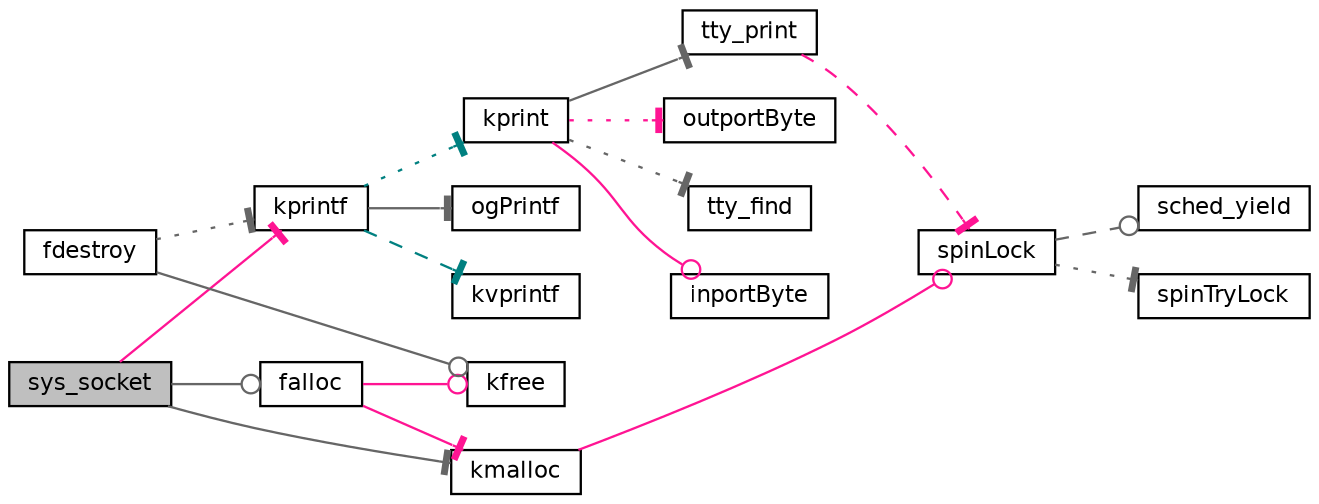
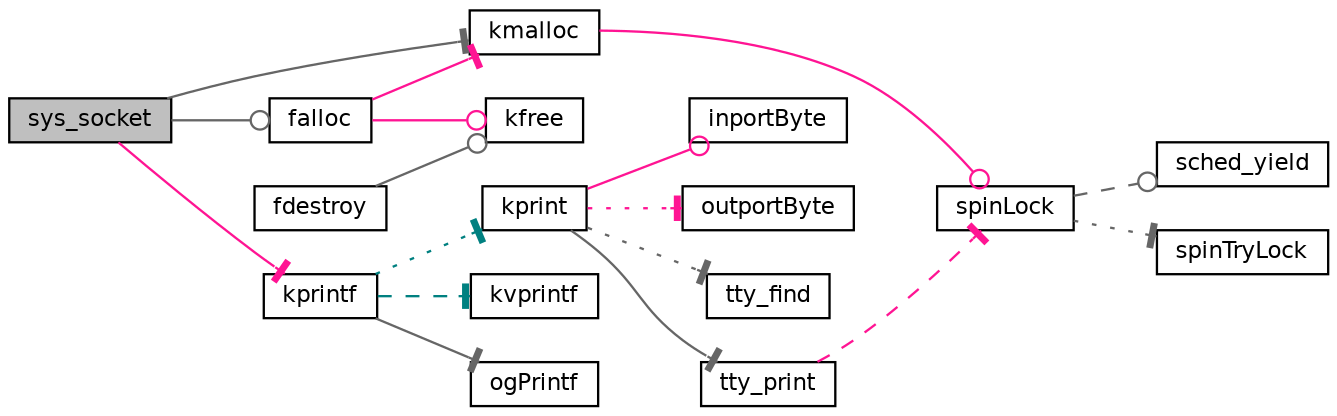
edge "fdestroy" -> "kprintf": removed
